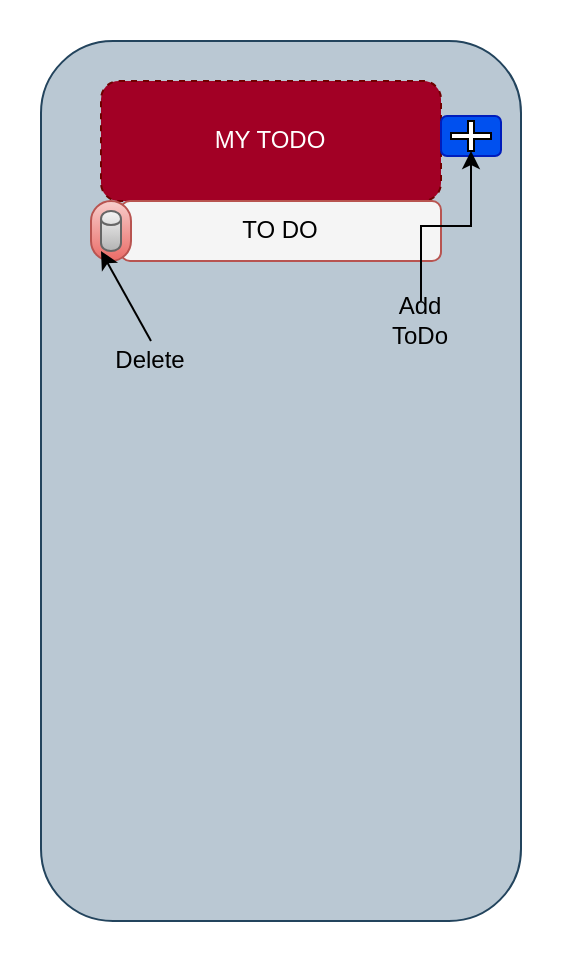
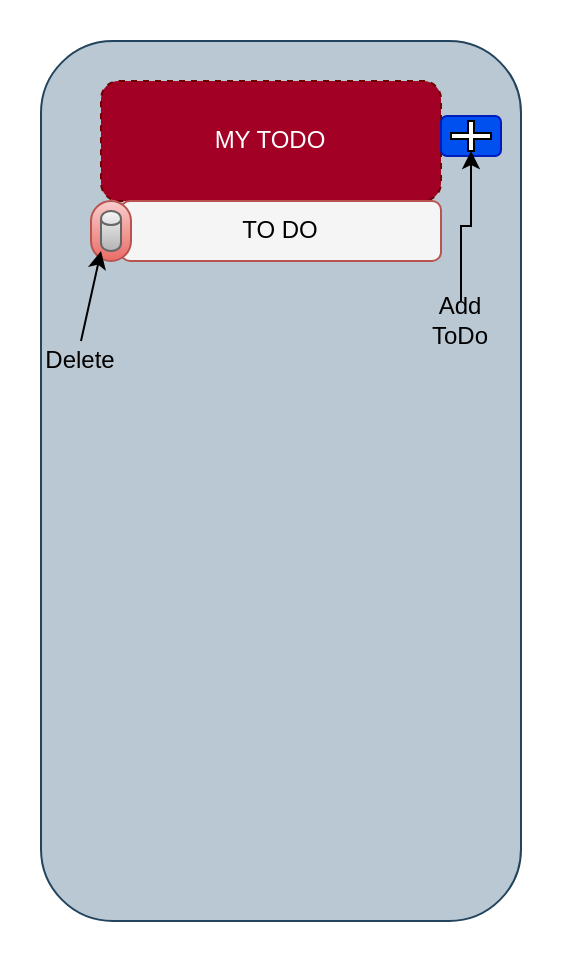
node "Add ToDo": moved (421, 321) -> (461, 321)
node "Delete": moved (151, 361) -> (81, 361)
